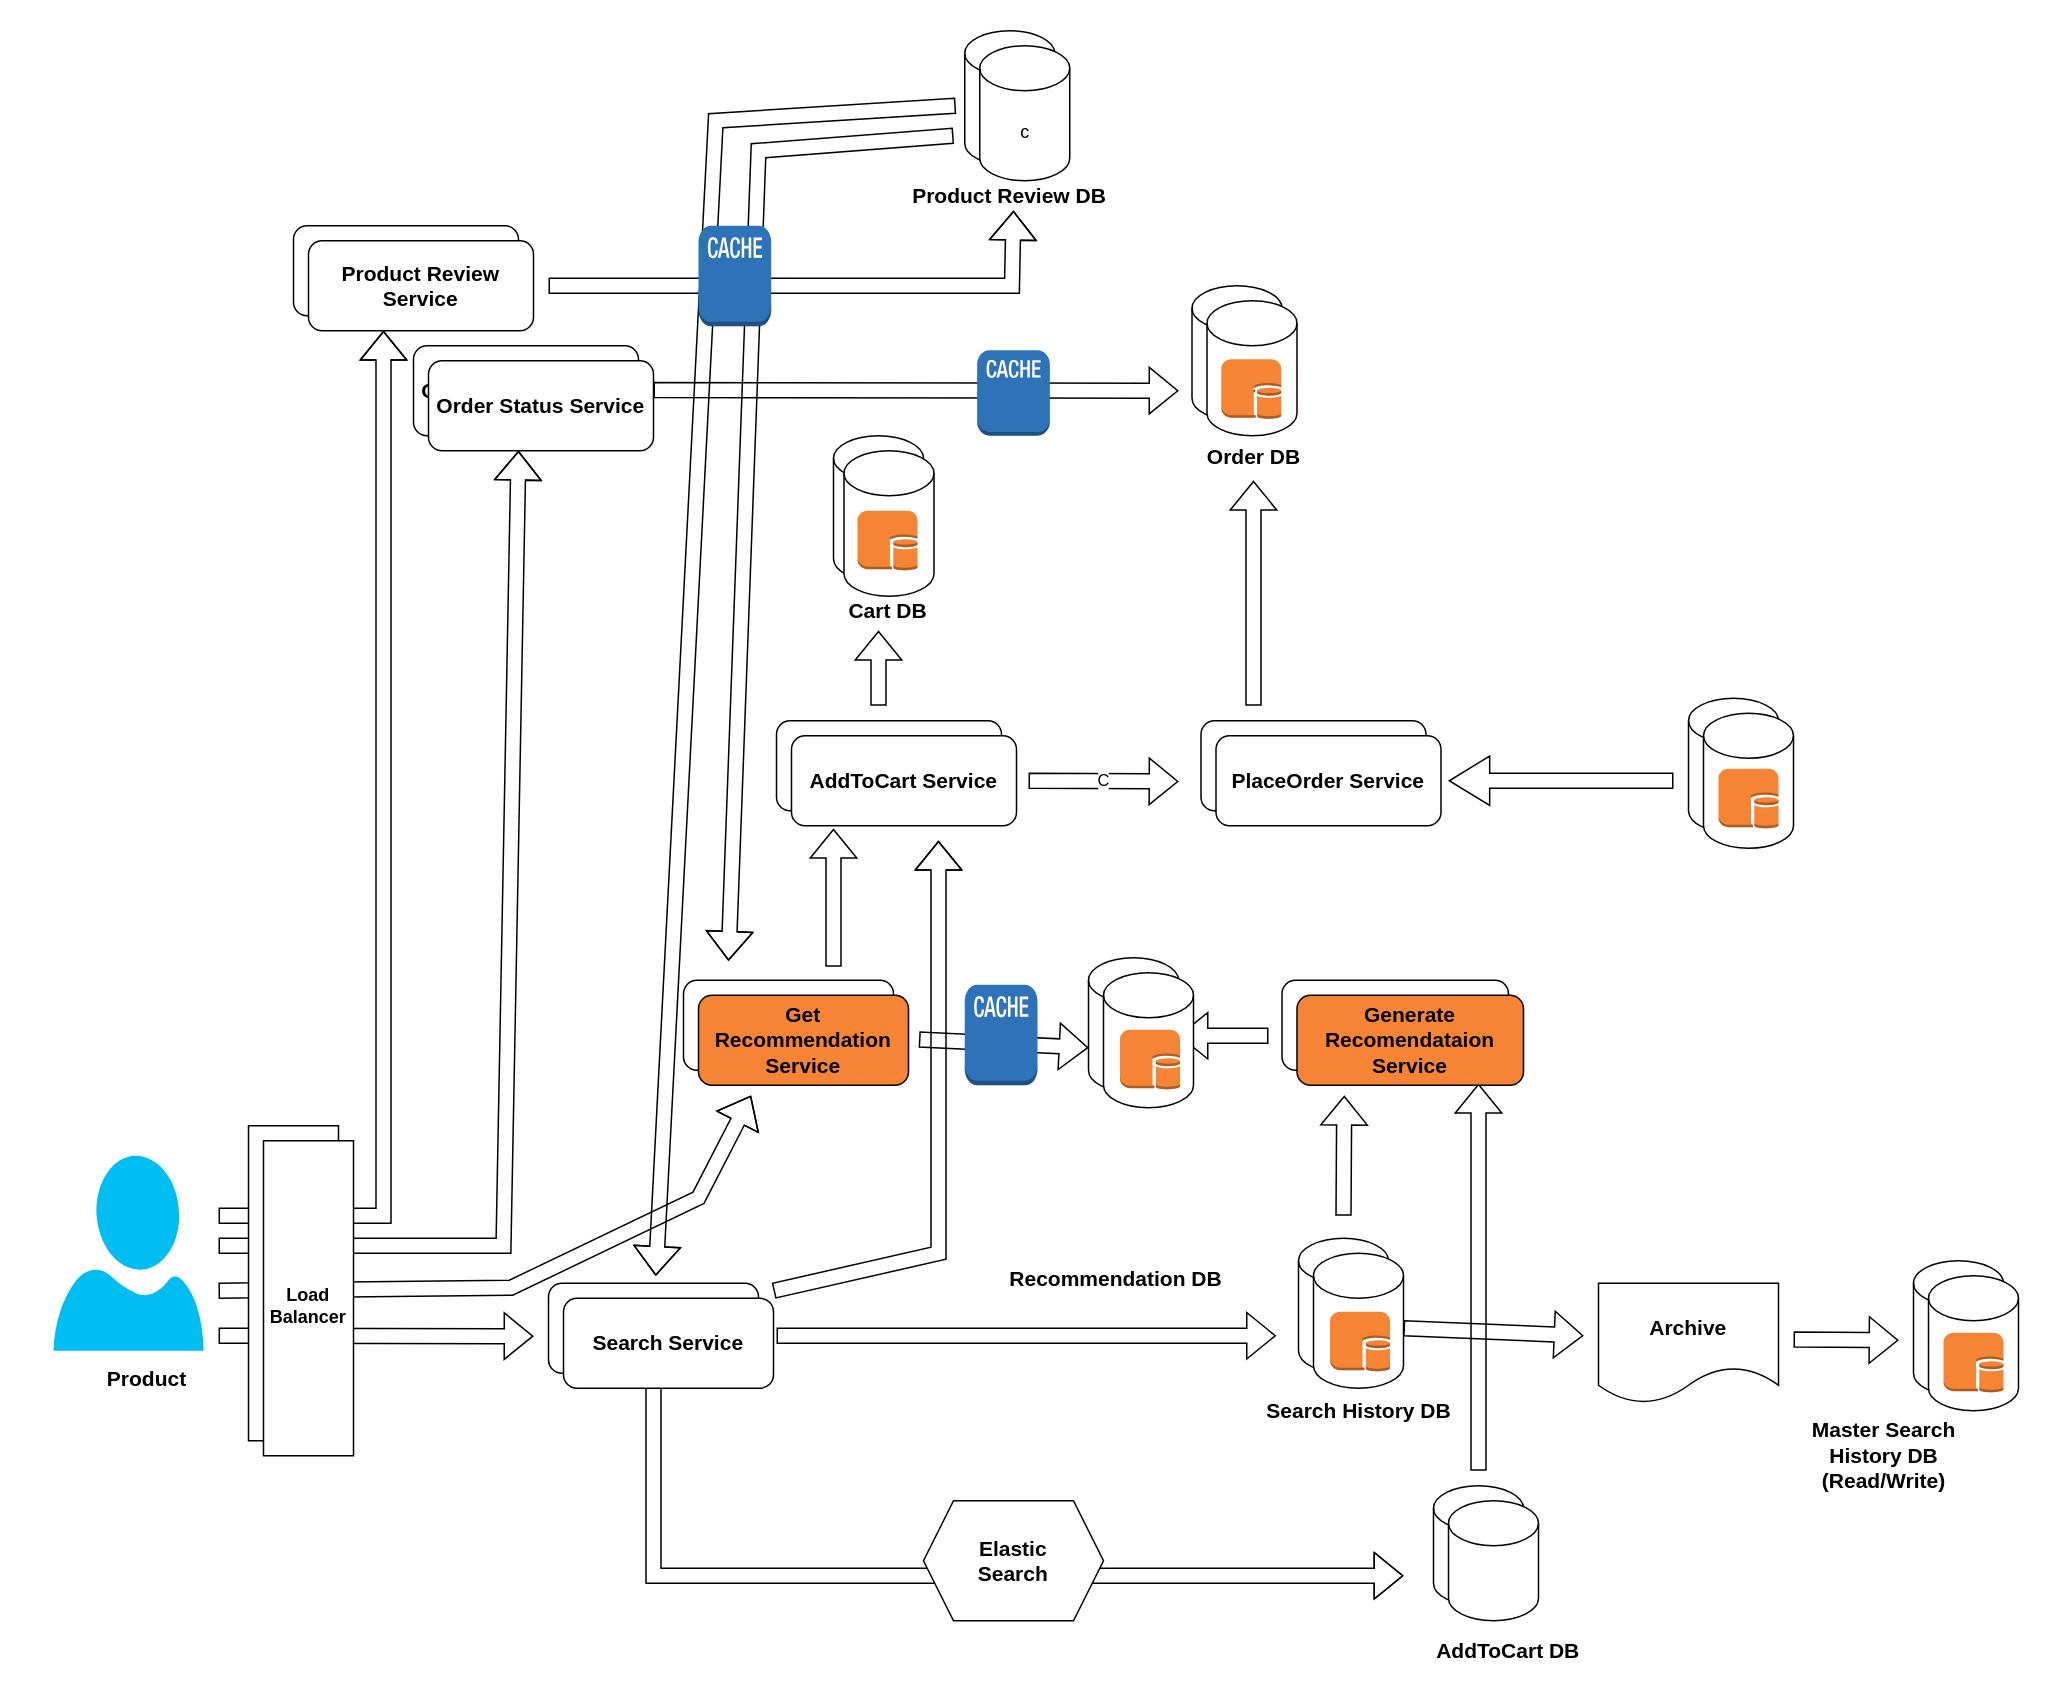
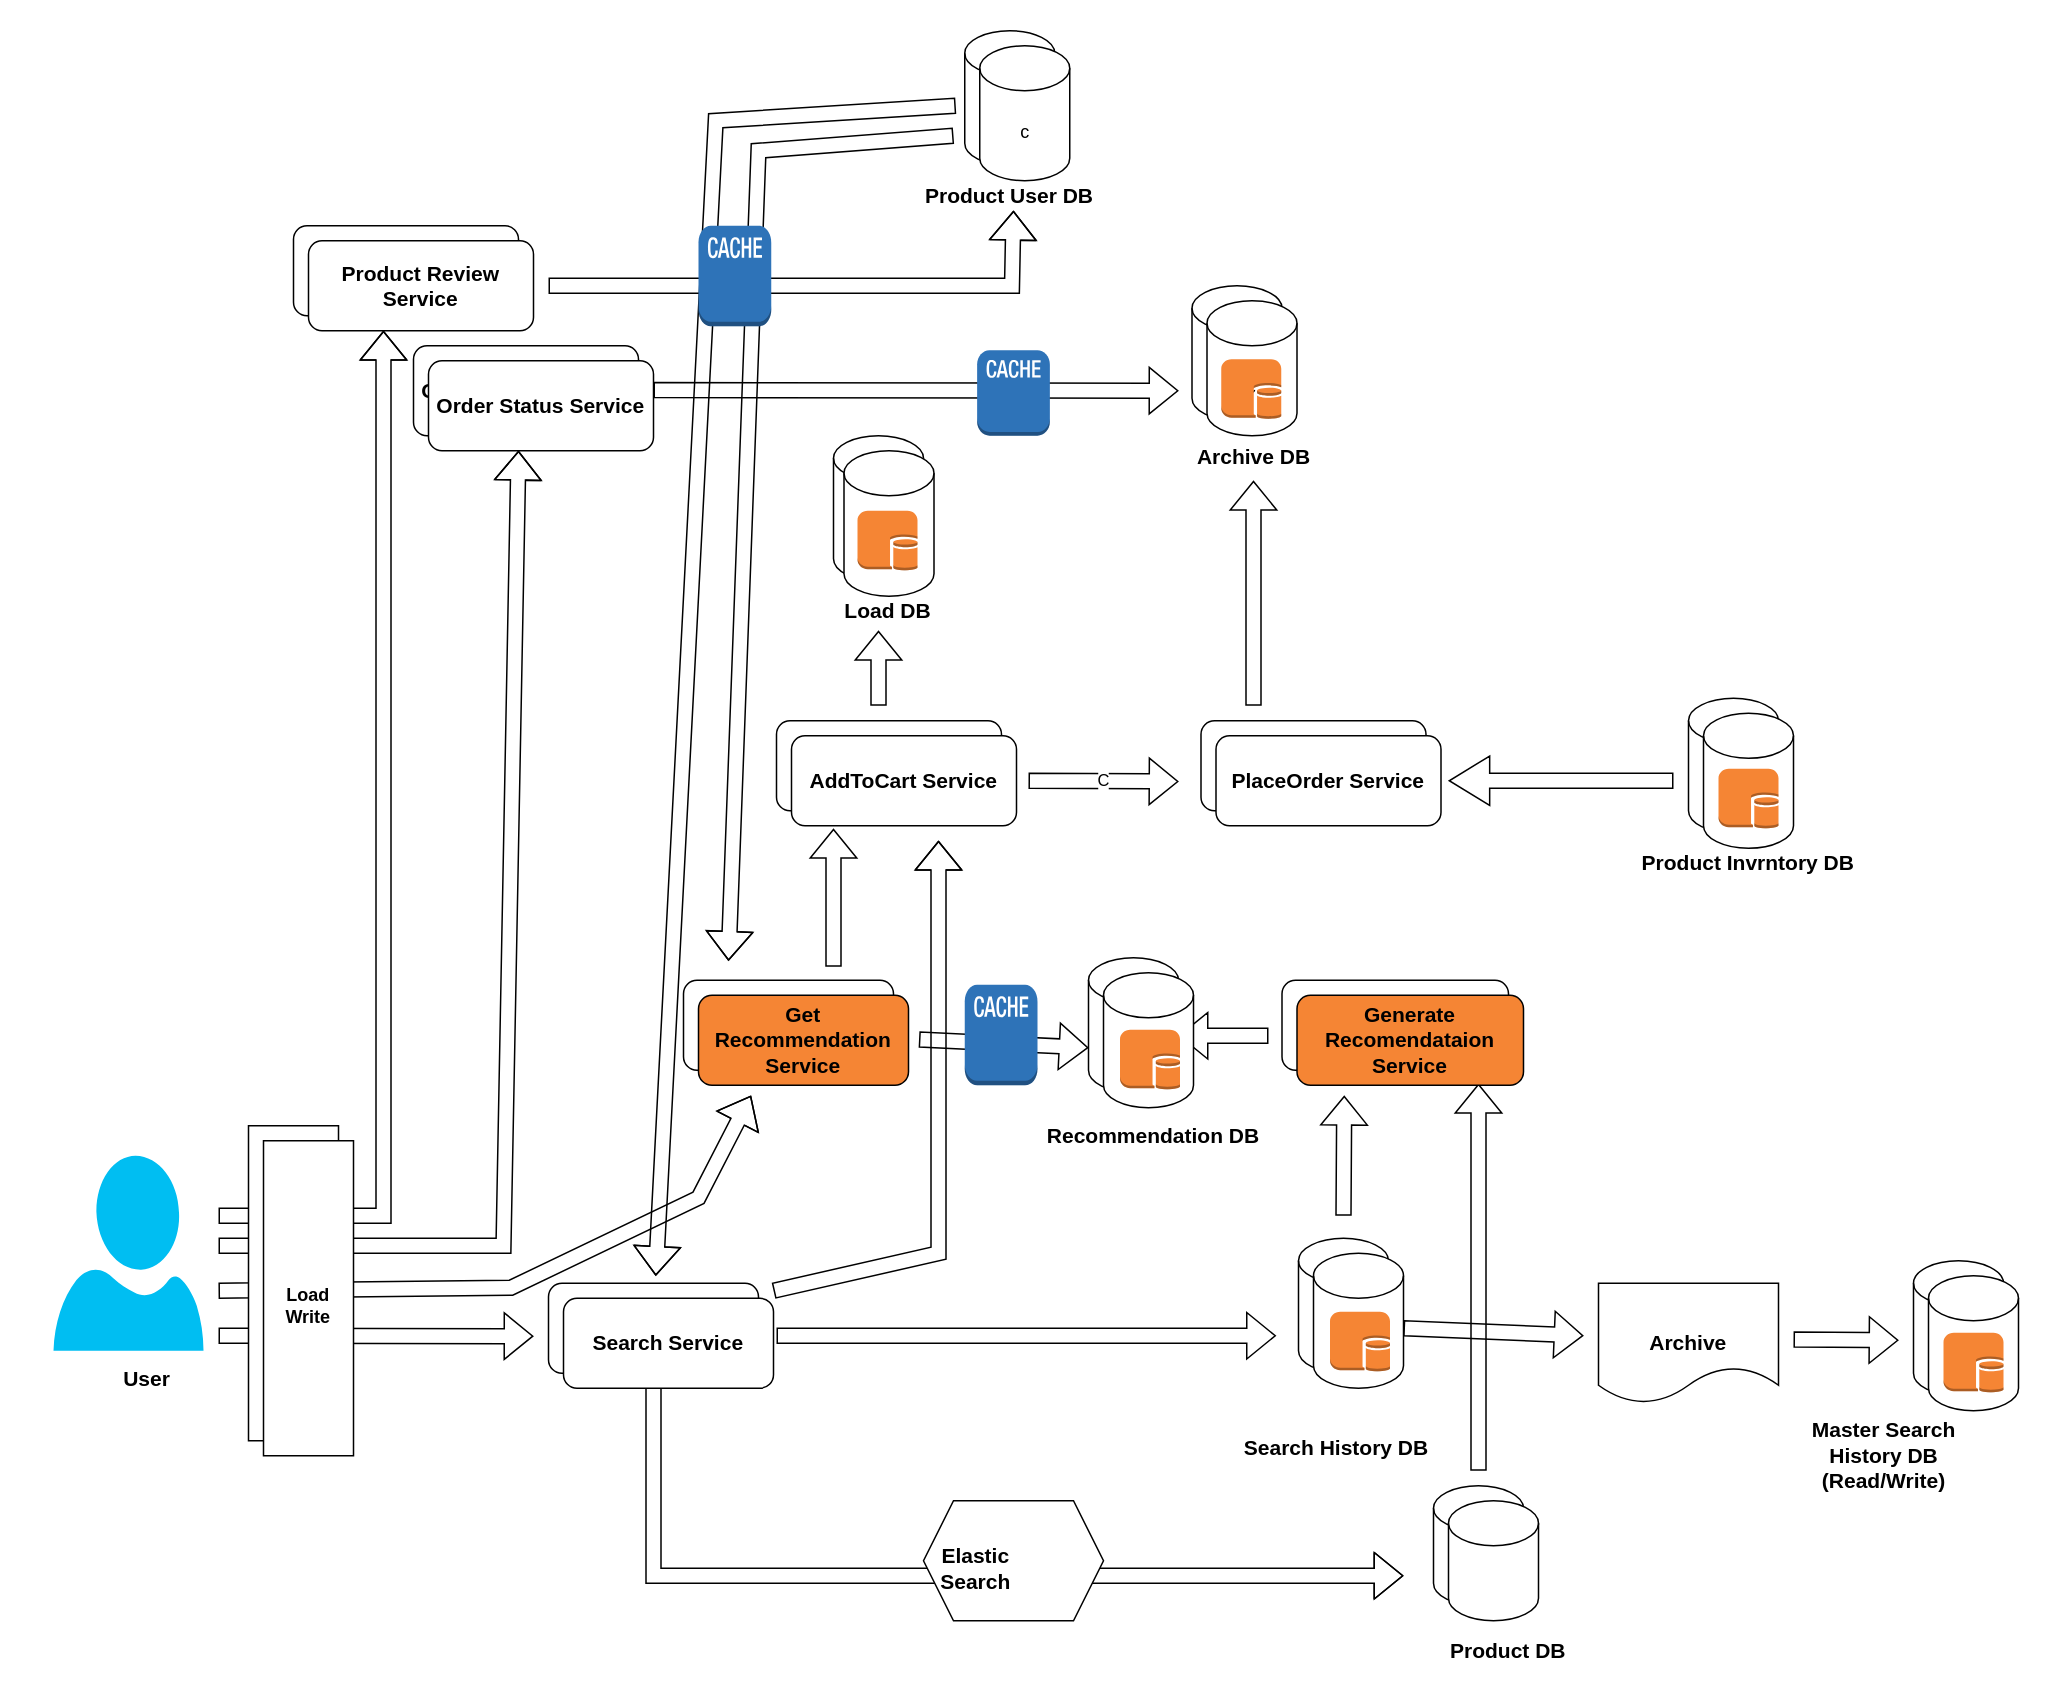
node "Product Review DB": label "Product Review DB" -> "Product User DB"
node "Order DB": label "Order DB" -> "Archive DB"
node "Cart DB": label "Cart DB" -> "Load DB"
node "Product Invrntory DB": added
node "Recommendation DB": moved (1116, 1279) -> (1154, 1136)
node "Load Balancer": label "Load Balancer" -> "Load Write"
node "Archive": moved (1688, 1328) -> (1688, 1343)
node "Product": label "Product" -> "User"
node "Search History DB": moved (1358, 1411) -> (1336, 1448)
node "Elastic Search": moved (1013, 1561) -> (976, 1568)
node "AddToCart DB": label "AddToCart DB" -> "Product DB"
